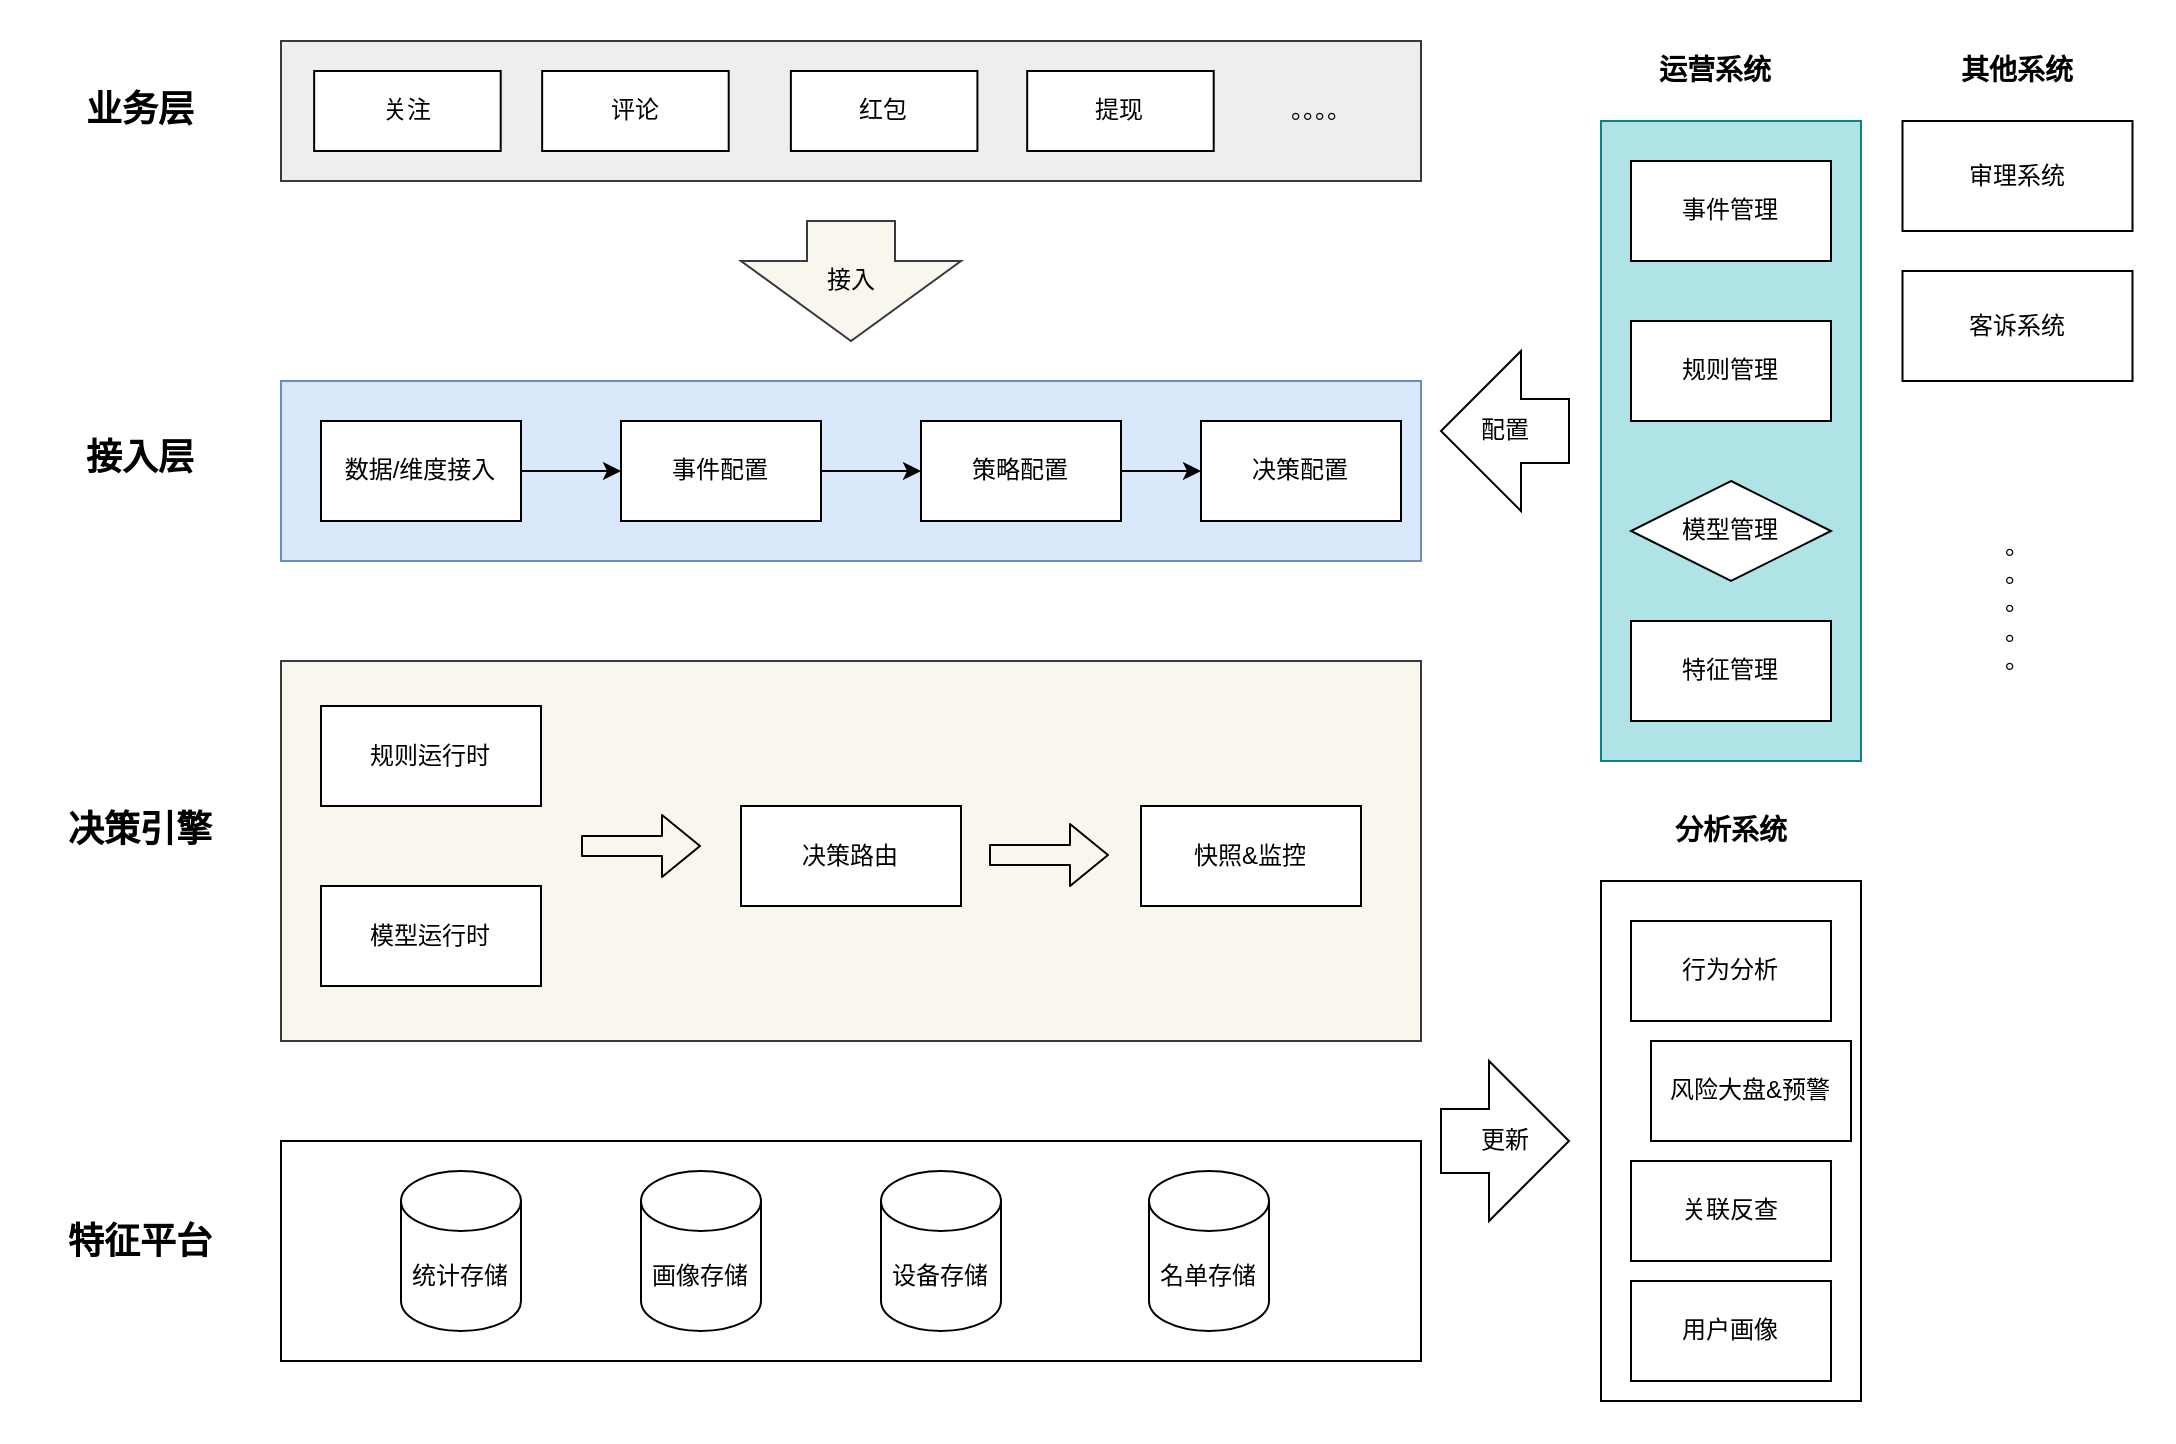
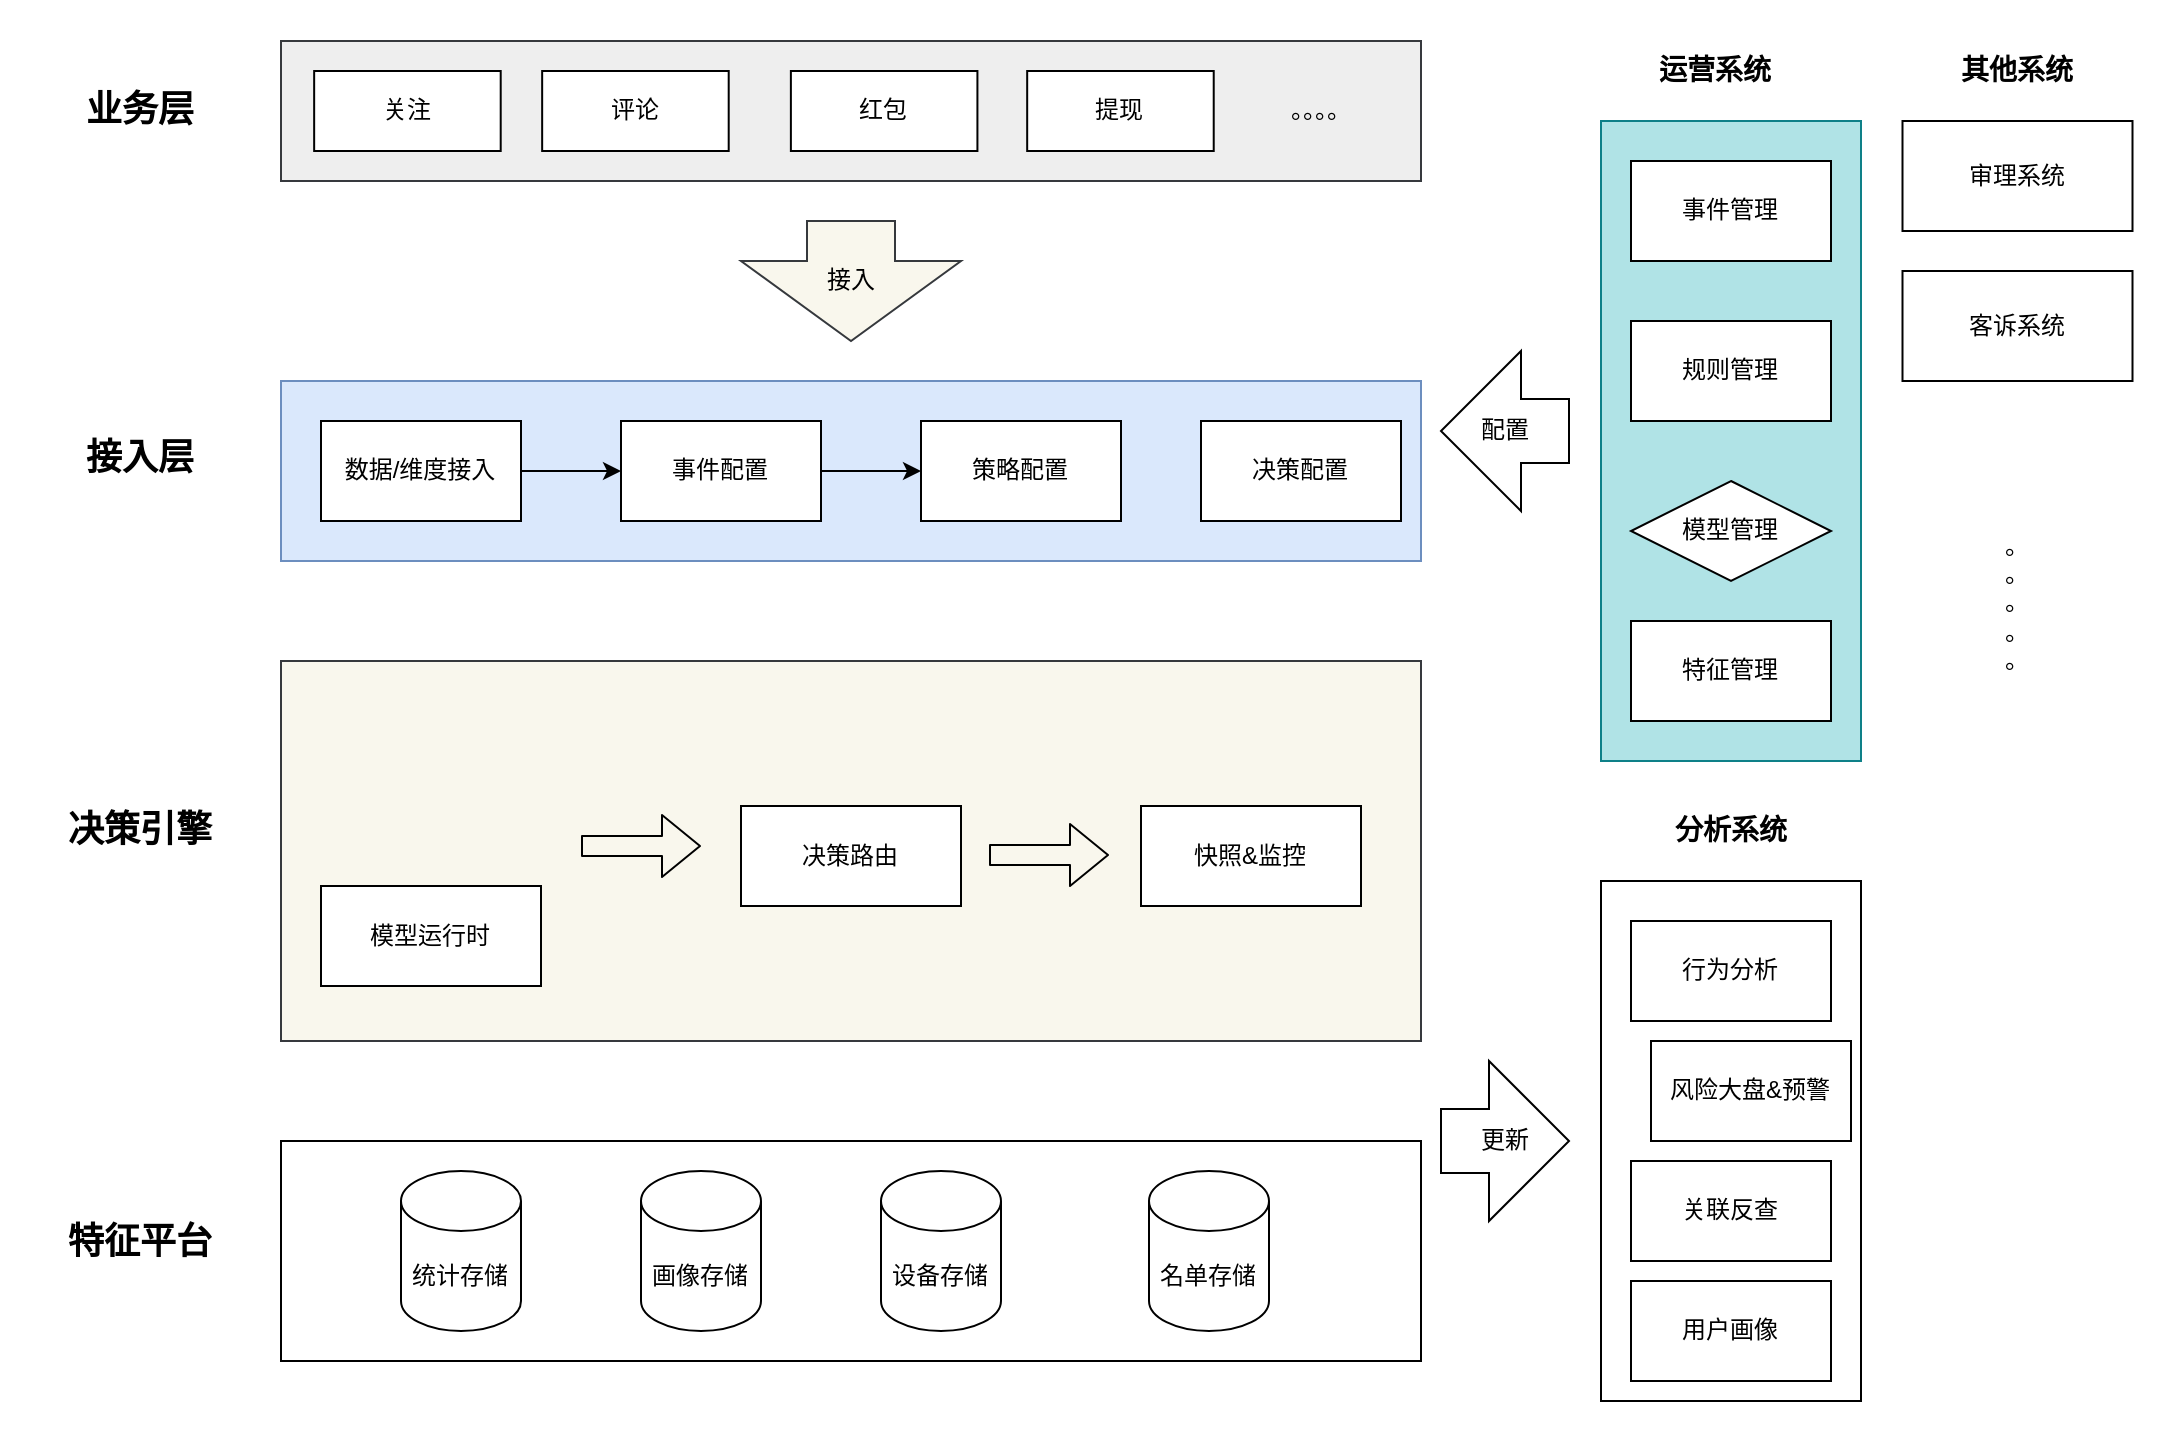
edge "策略配置" -> "决策配置": removed
node "规则运行时": removed
